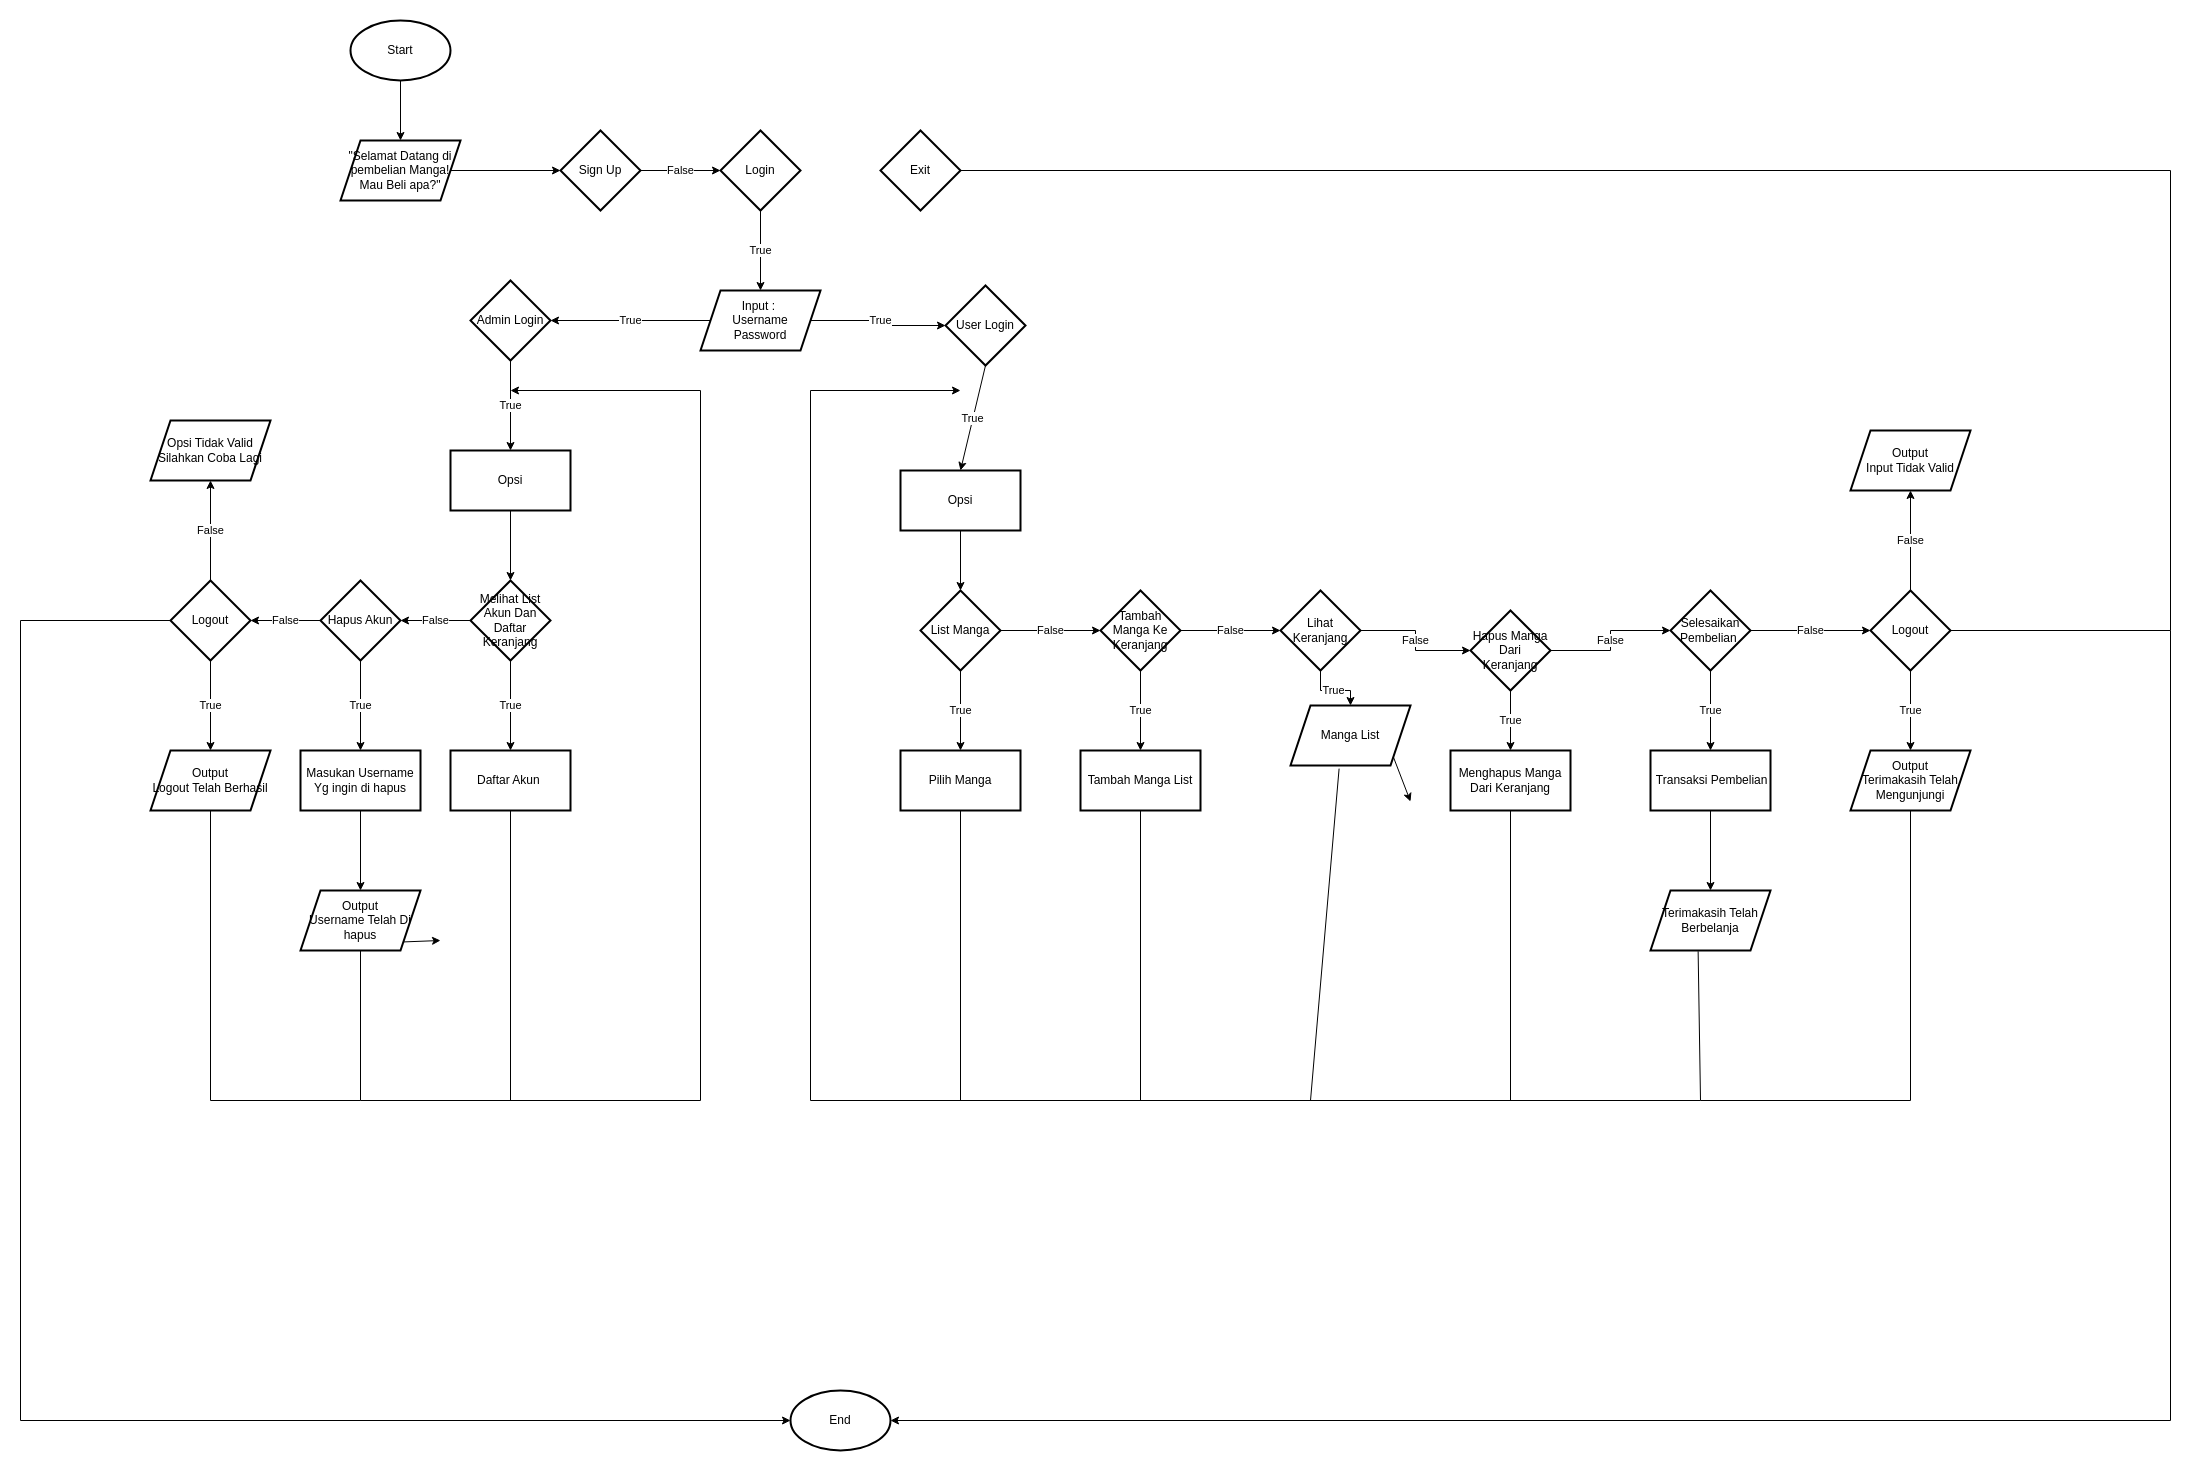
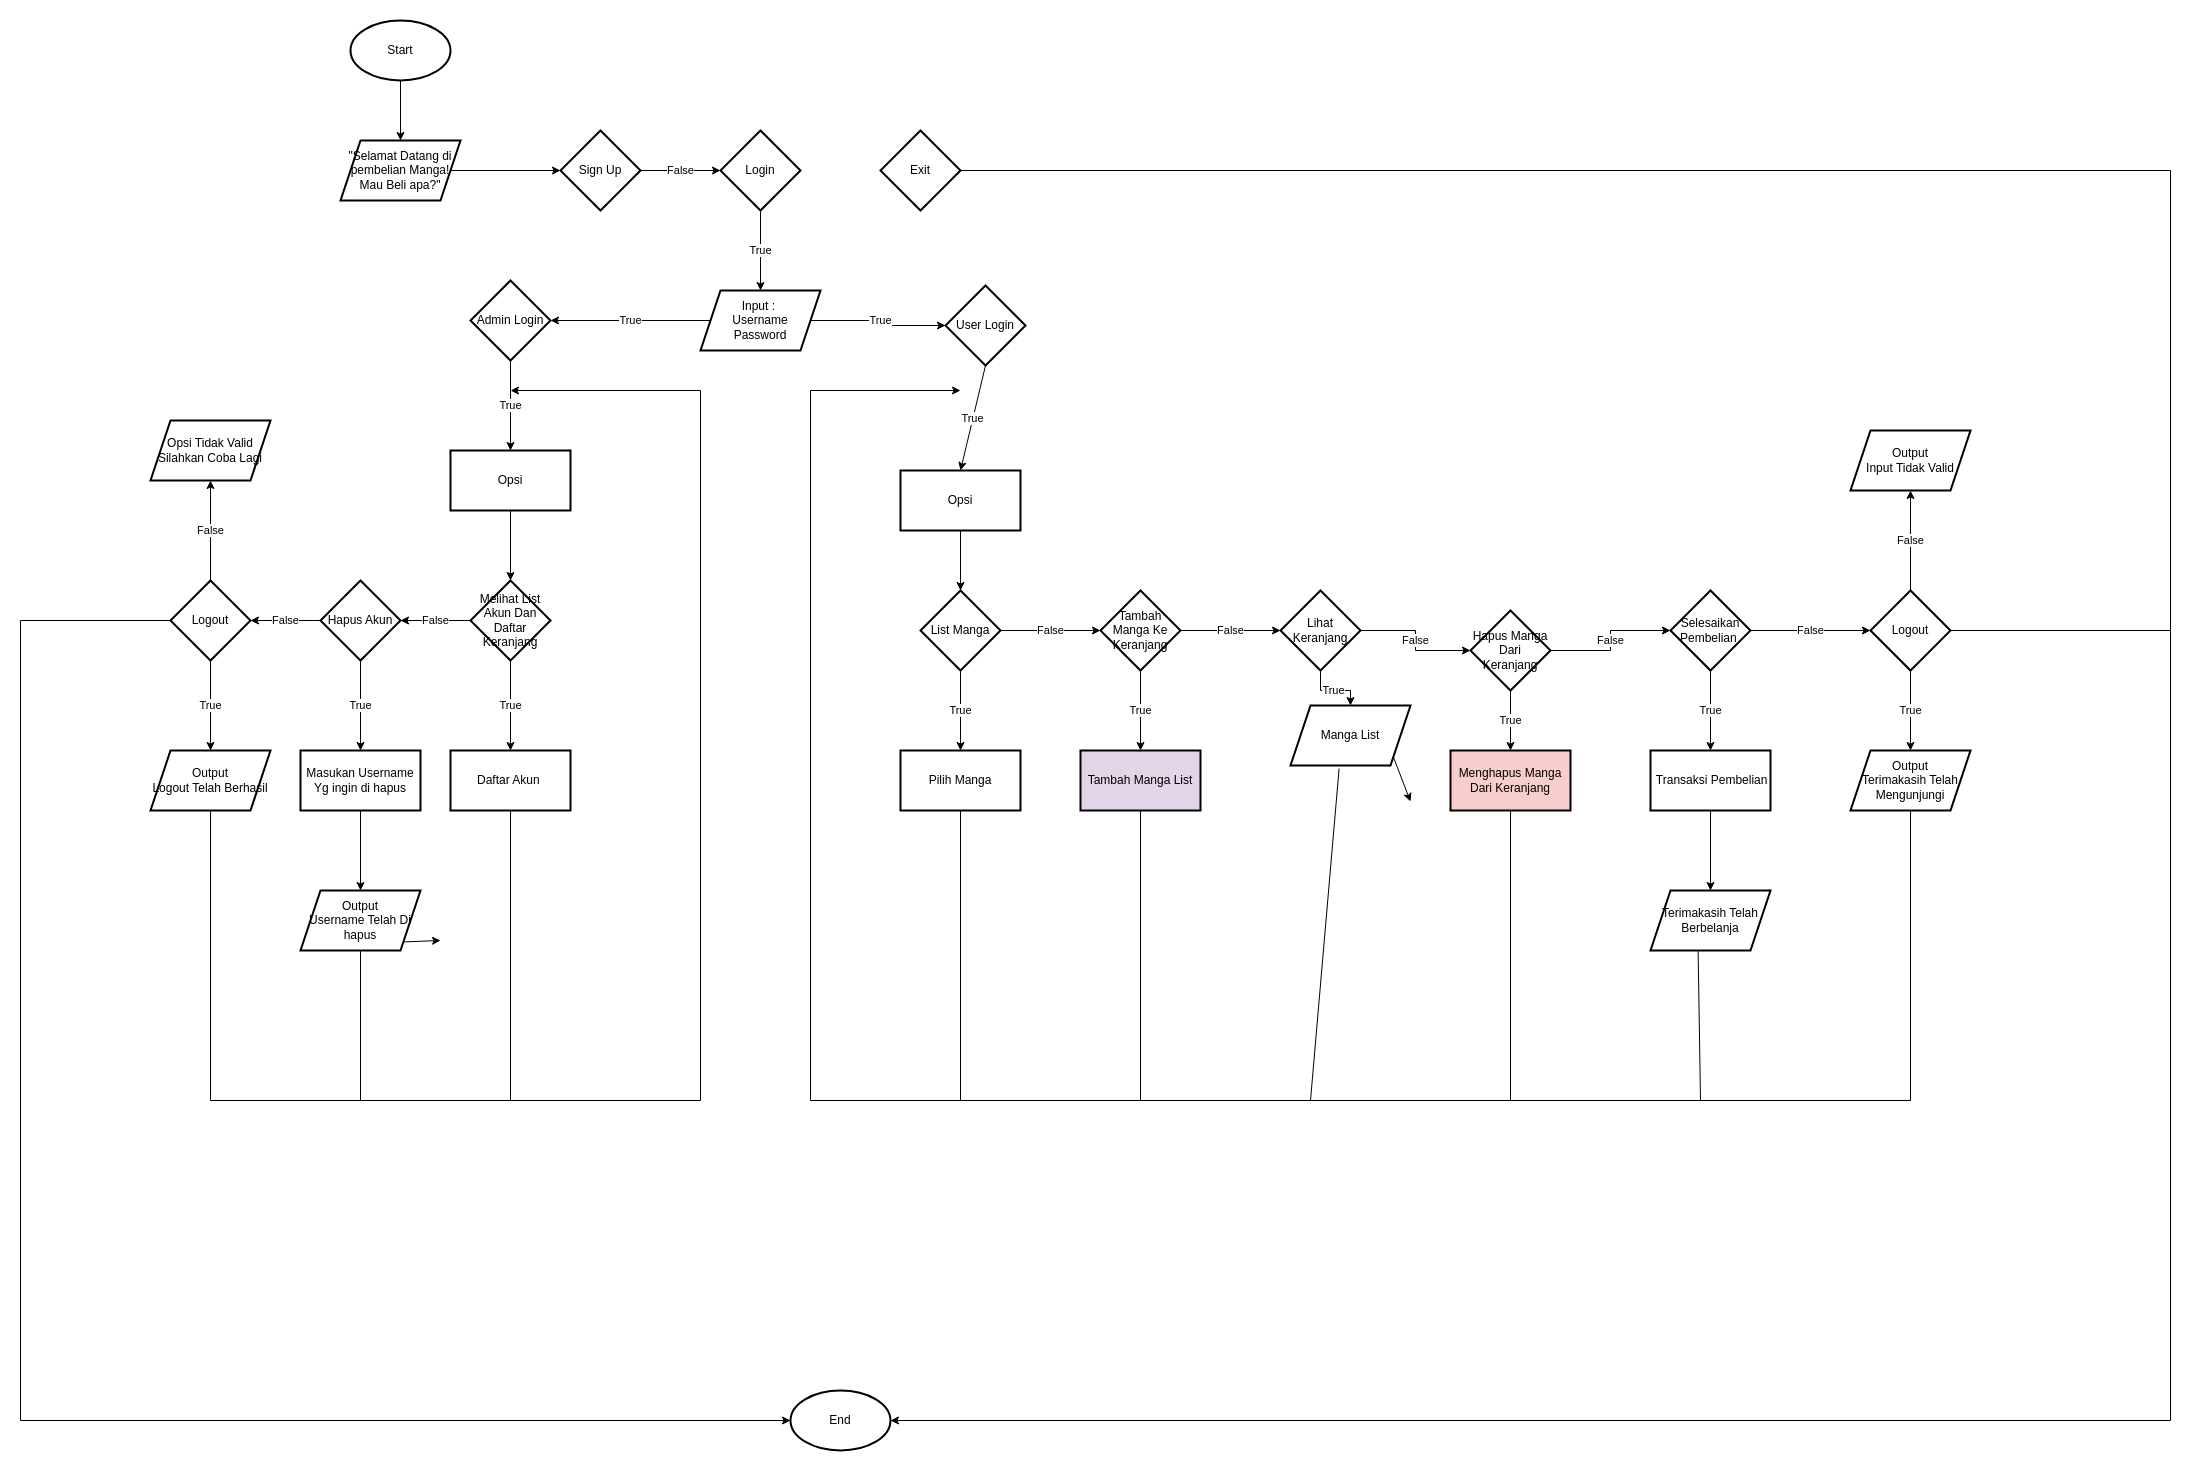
node "Tambah Manga List": fillcolor #ffffff -> #e1d5e7
node "Menghapus Manga Dari Keranjang": fillcolor #ffffff -> #f8cecc
